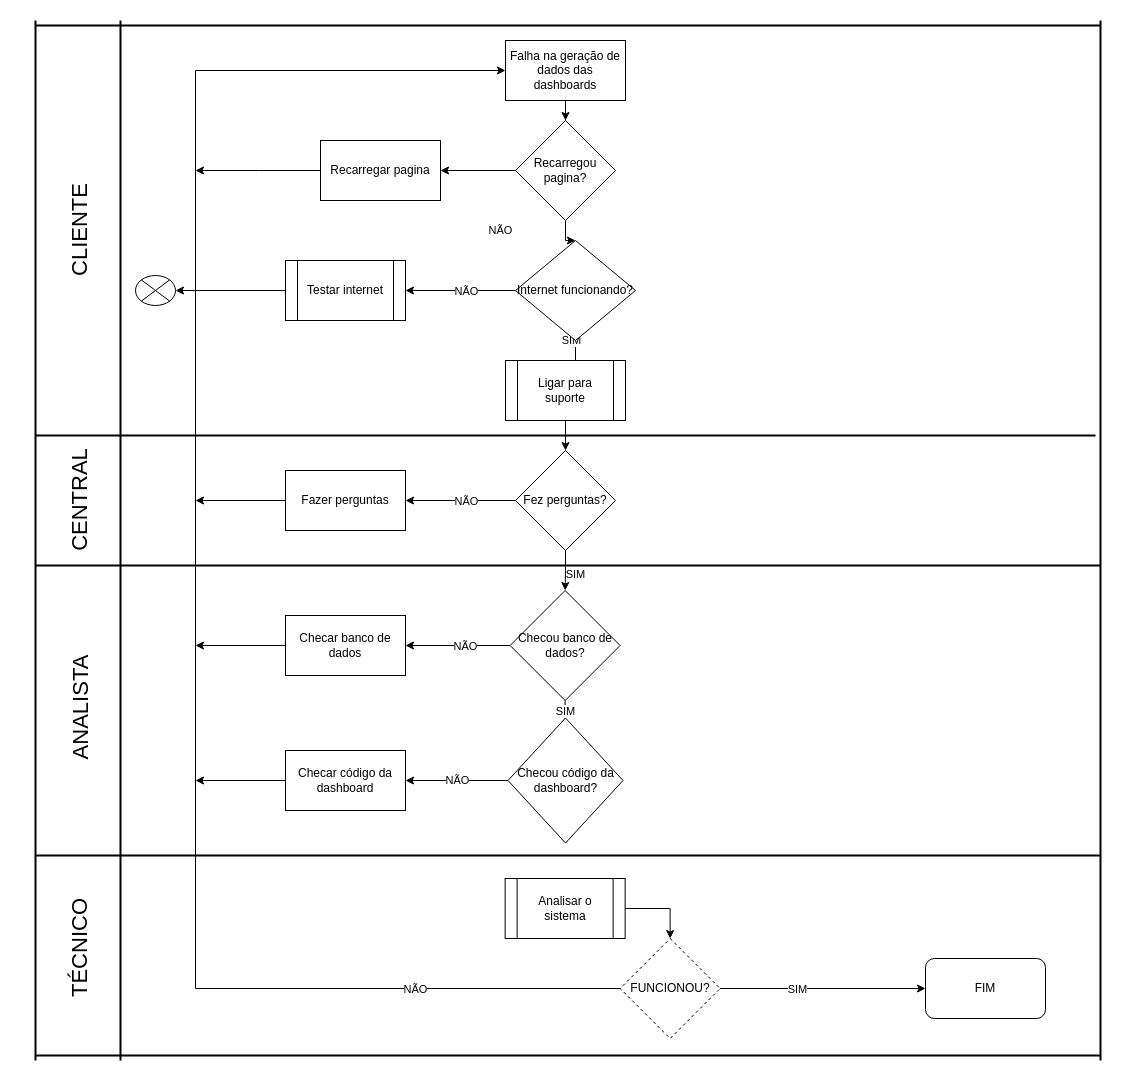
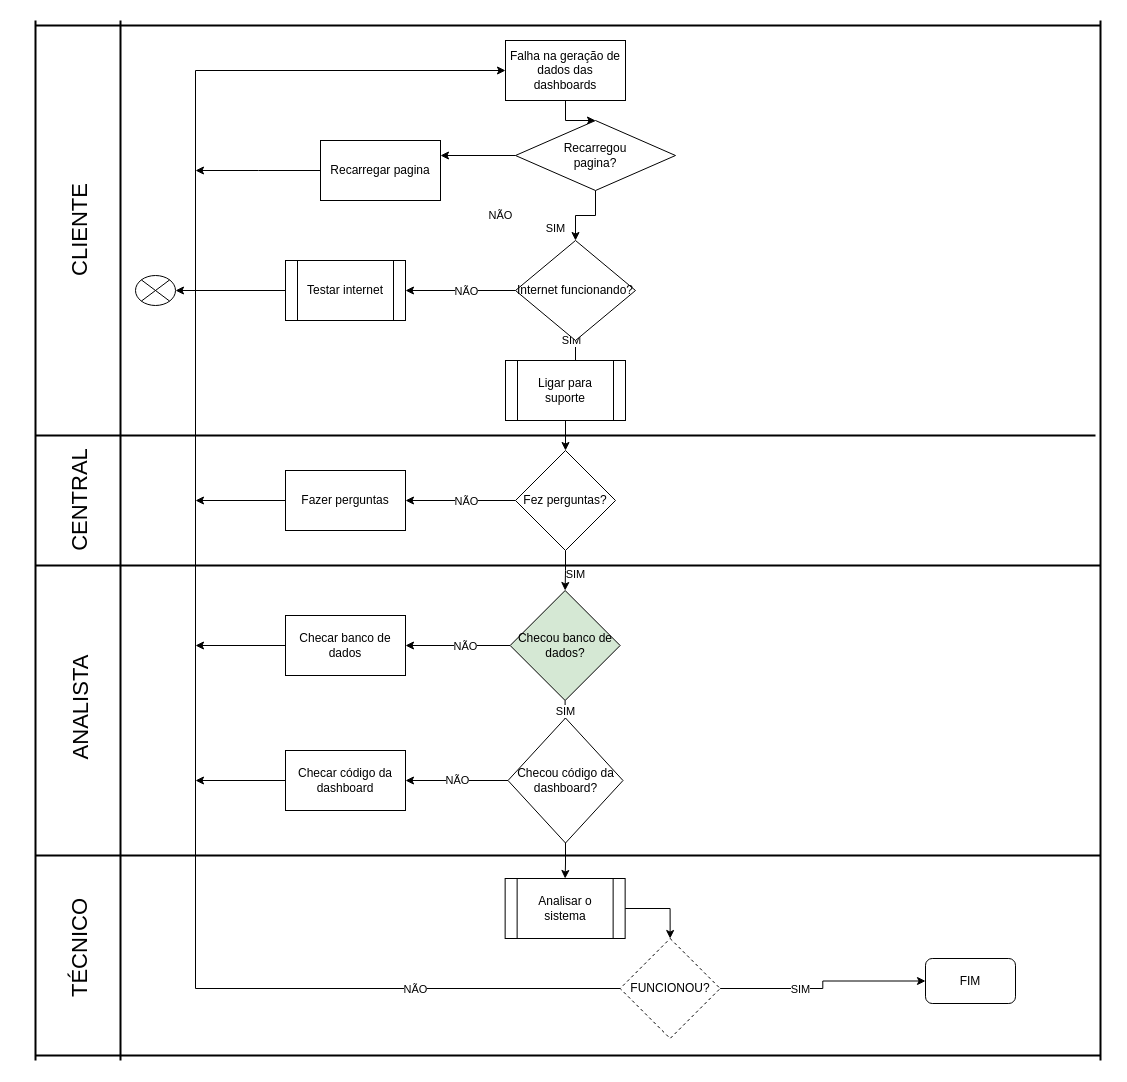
node "Recarregou pagina?": size 100x100 -> 160x70
node "Checou banco de dados?": fillcolor #ffffff -> #d5e8d4
edge "Checou código da dashboard?" -> "Analisar o sistema": added
node "FIM": size 120x60 -> 90x45
